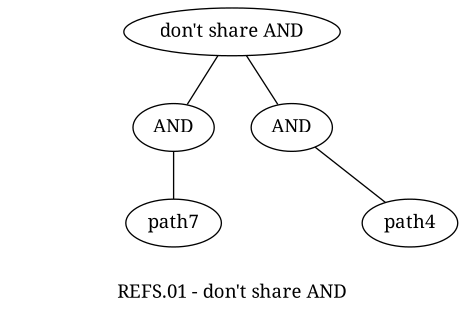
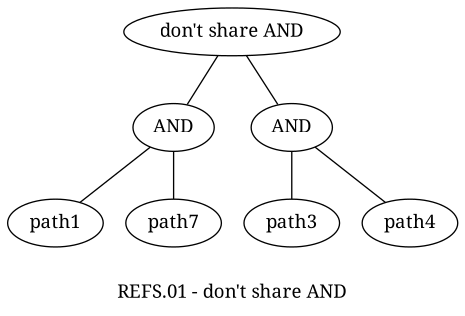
node "path1": added
node "path3": added
